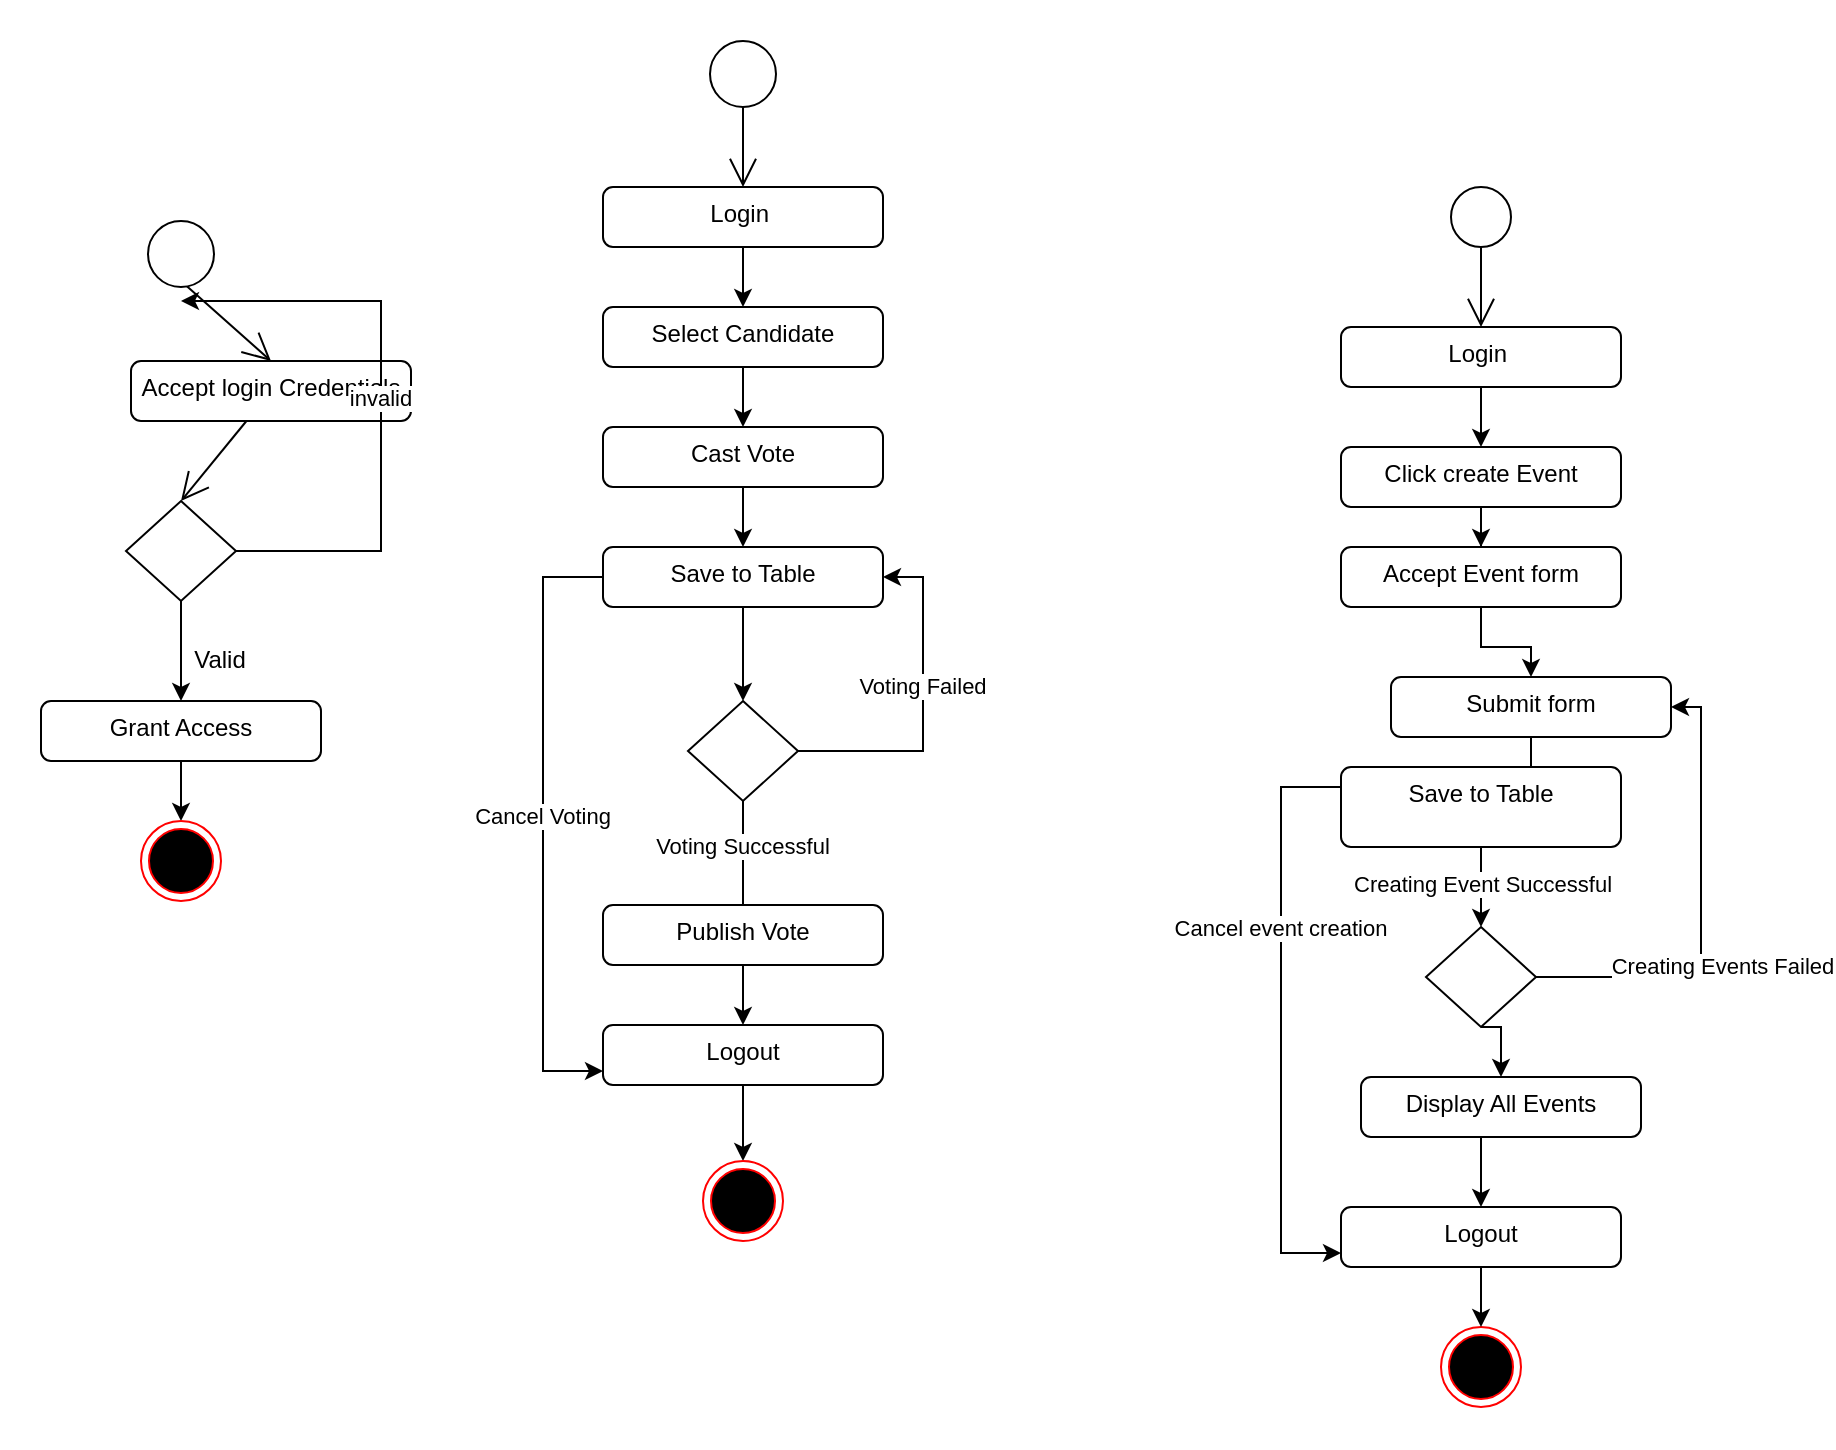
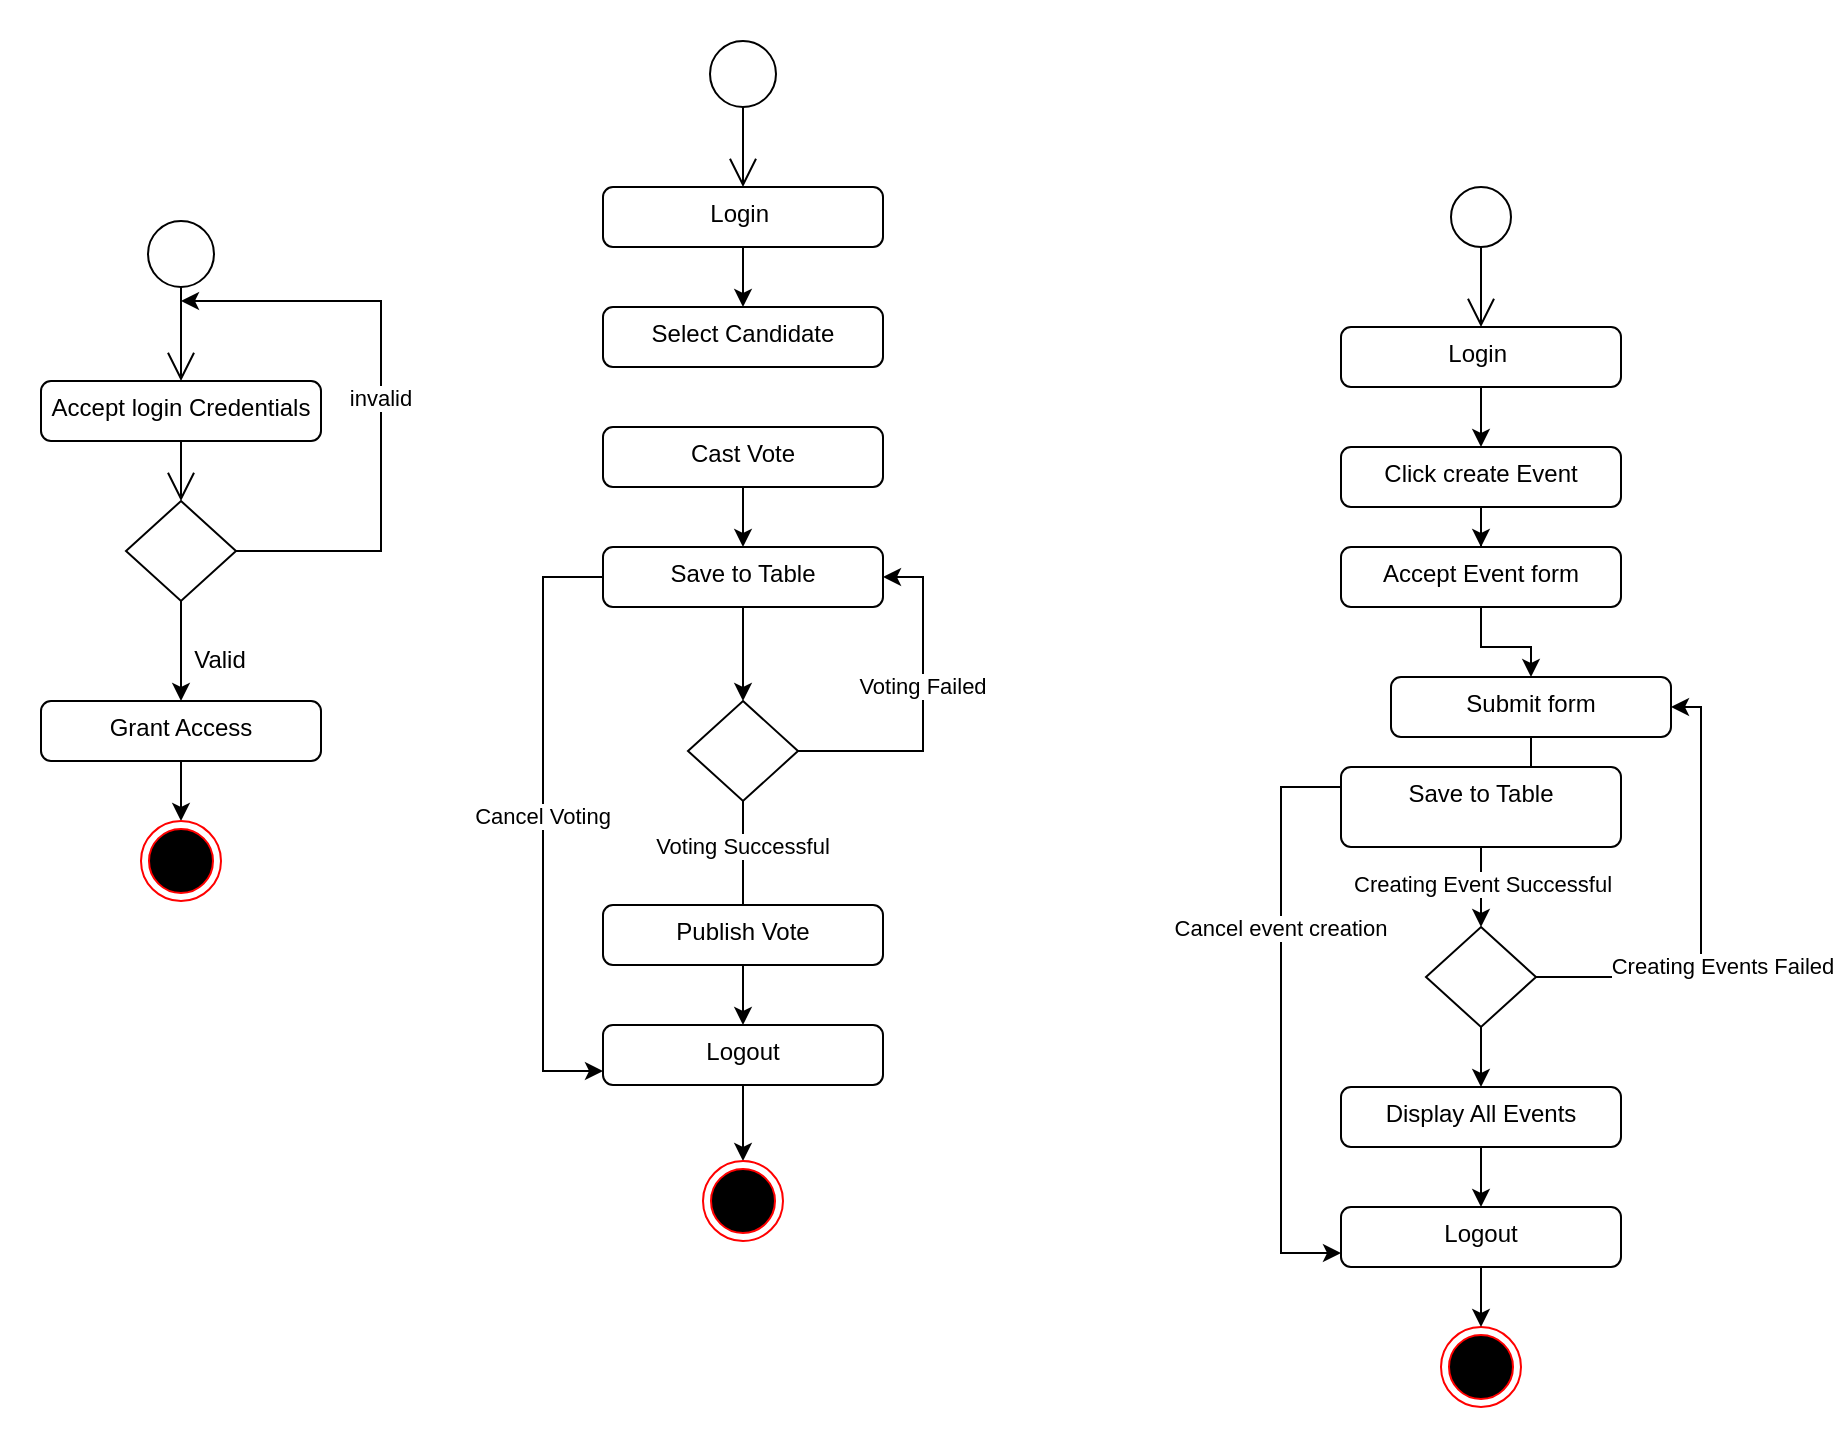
edge "Select Candidate" -> "Cast Vote": removed
node "Accept login Credentials": moved (271, 391) -> (181, 411)
node "Display All Events": moved (1501, 1107) -> (1481, 1117)
